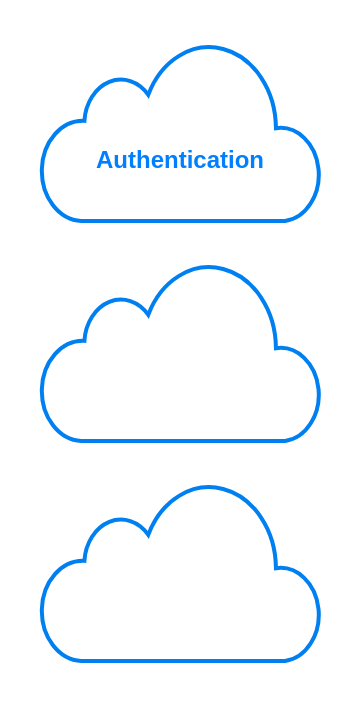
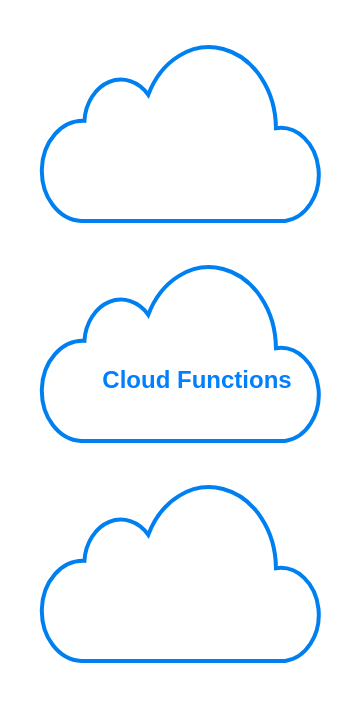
node "Authentication": removed
node "Cloud Functions": added
